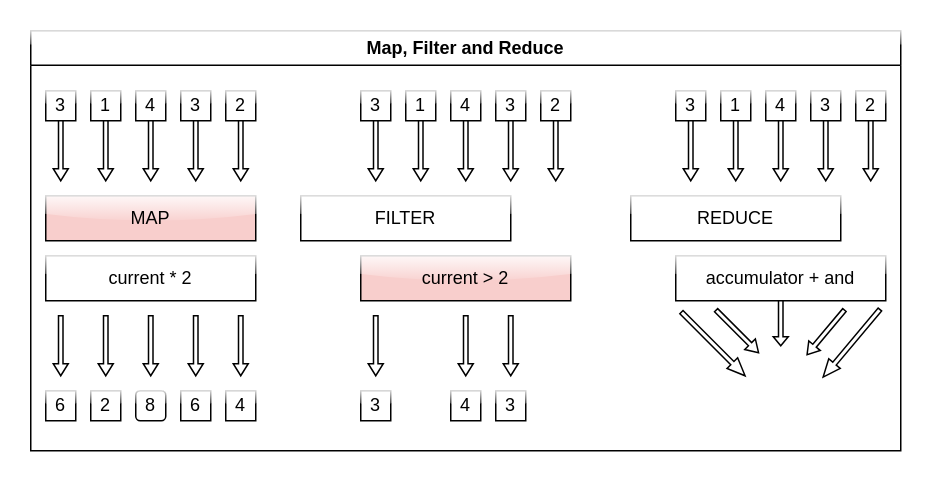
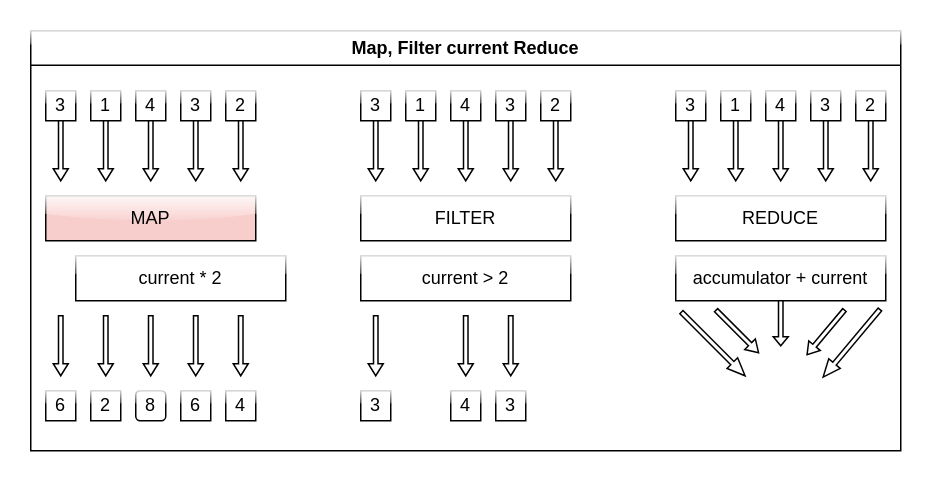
node "Map, Filter and Reduce": label "Map, Filter and Reduce" -> "Map, Filter current Reduce"
node "FILTER": moved (406, 218) -> (466, 218)
node "REDUCE": moved (736, 218) -> (781, 218)
node "current * 2": moved (151, 278) -> (181, 278)
node "current > 2": fillcolor #f8cecc -> #ffffff
node "accumulator + and": label "accumulator + and" -> "accumulator + current"
